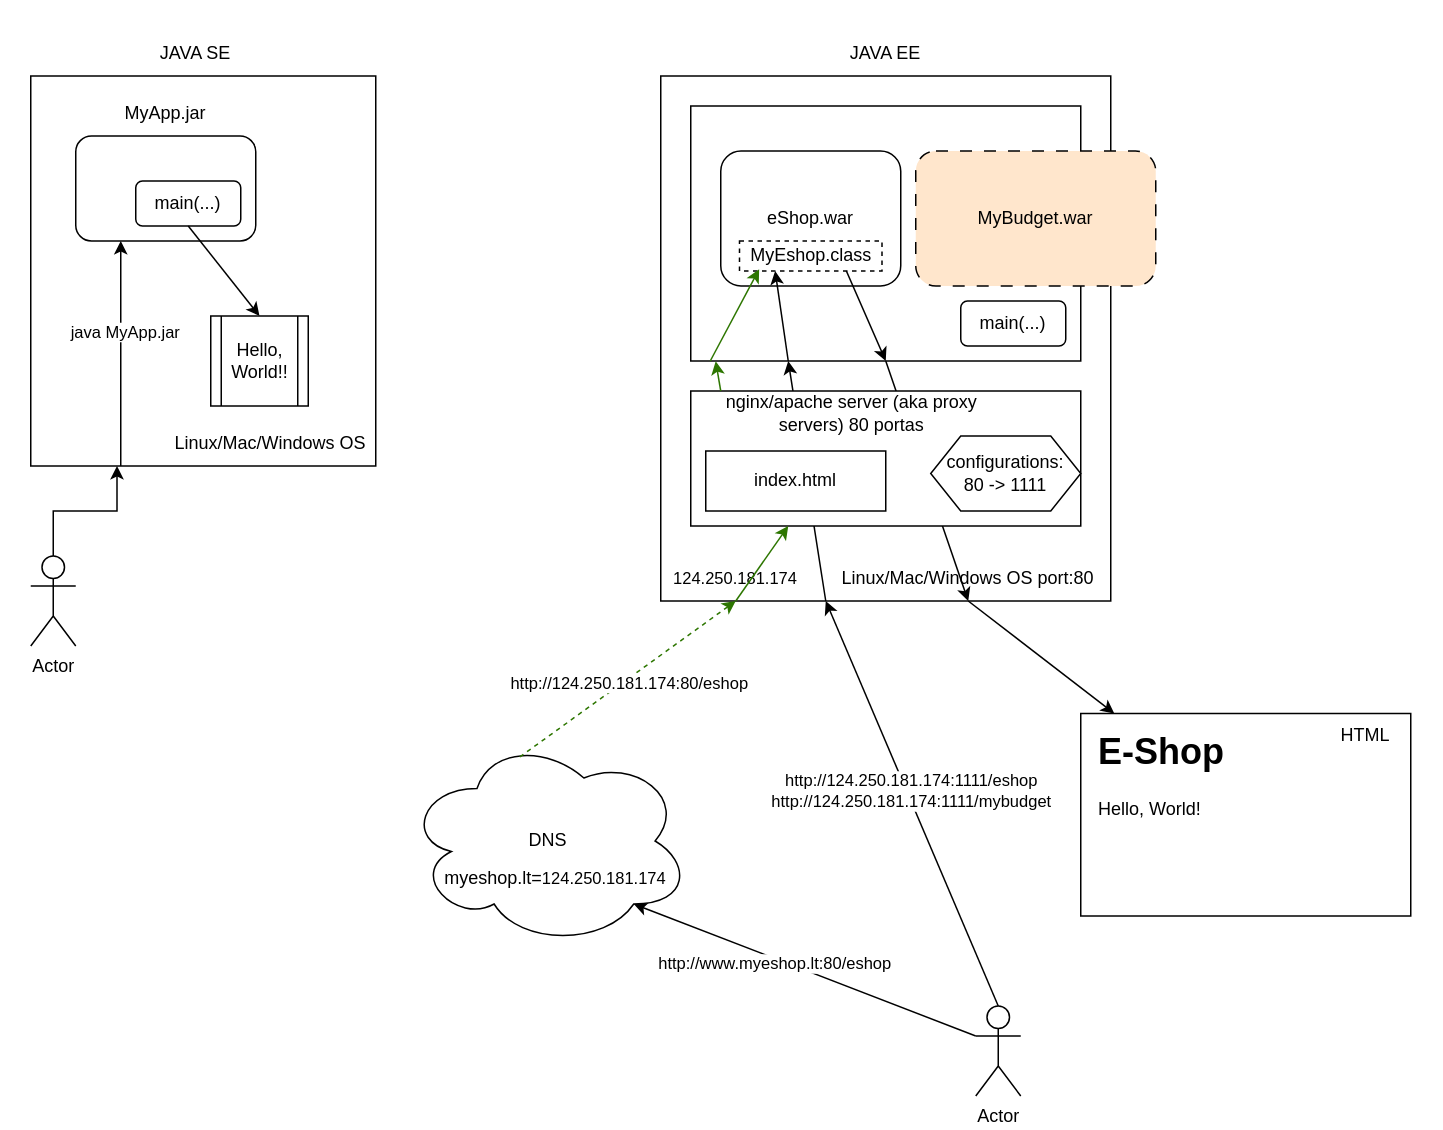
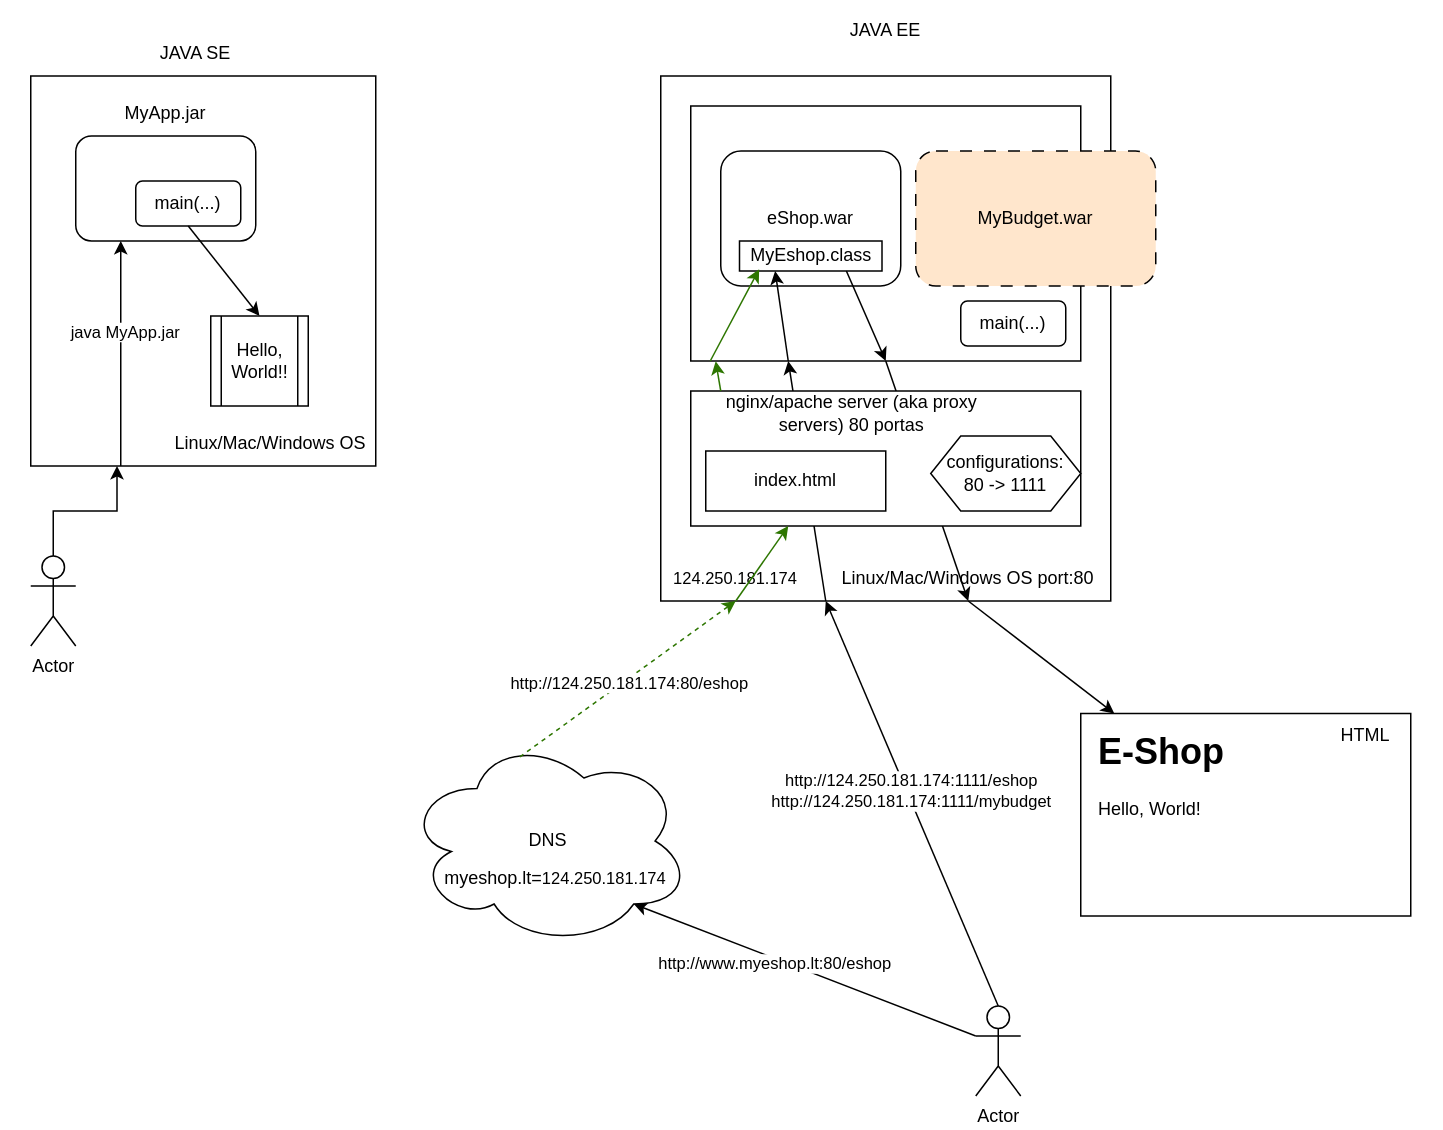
node "JAVA EE": moved (886, 53) -> (886, 31)
node "MyEshop.class": style dashed -> solid
